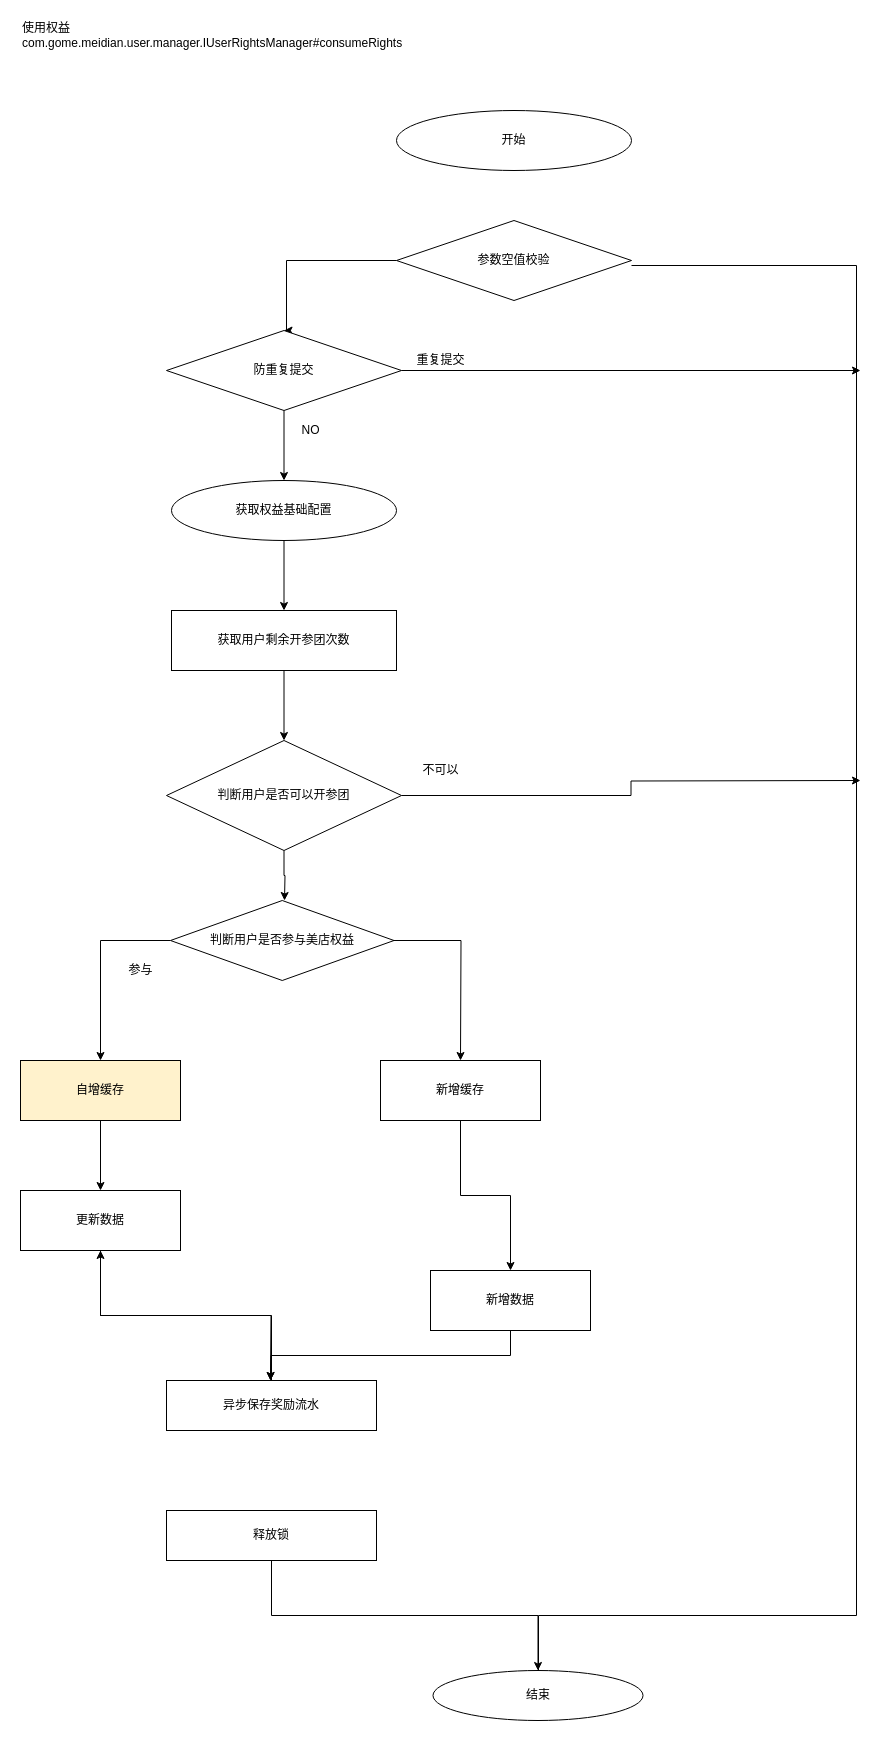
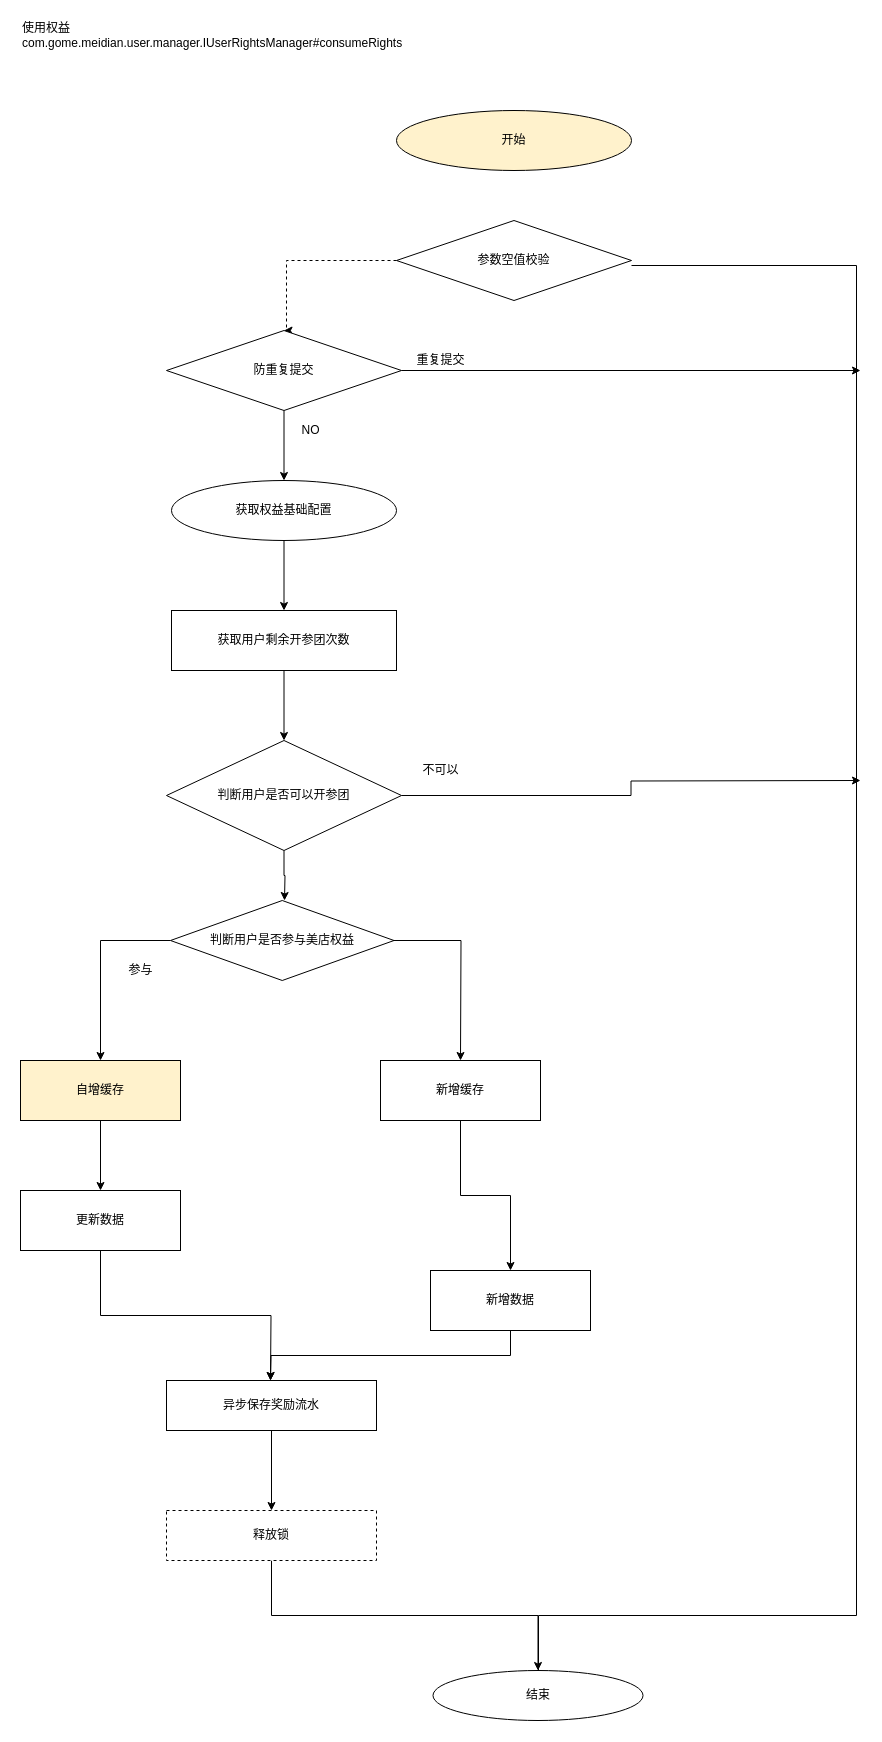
node "开始": fillcolor #ffffff -> #fff2cc
edge "参数空值校验" -> "防重复提交": style solid -> dashed
edge "异步保存奖励流水" -> "更新数据": now "异步保存奖励流水" -> "释放锁"
node "释放锁": style solid -> dashed
